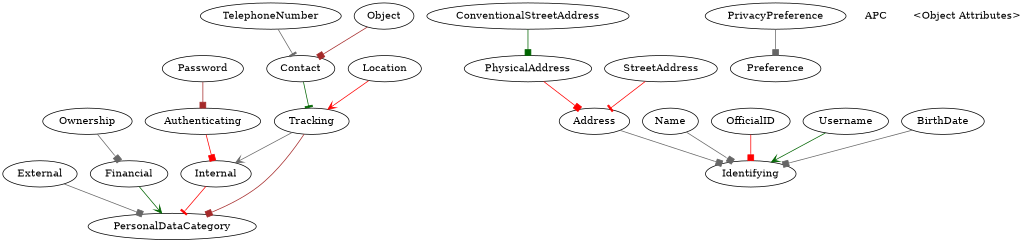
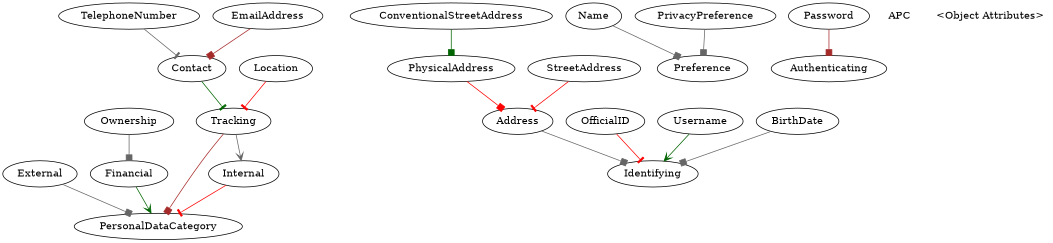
node "Object": label "Object" -> "EmailAddress"
edge "Location" -> "Tracking": arrowhead vee -> tee
edge "Authenticating" -> "Internal": removed
edge "OfficialID" -> "Identifying": arrowhead box -> tee
edge "Name" -> "Identifying": now "Name" -> "Preference"
